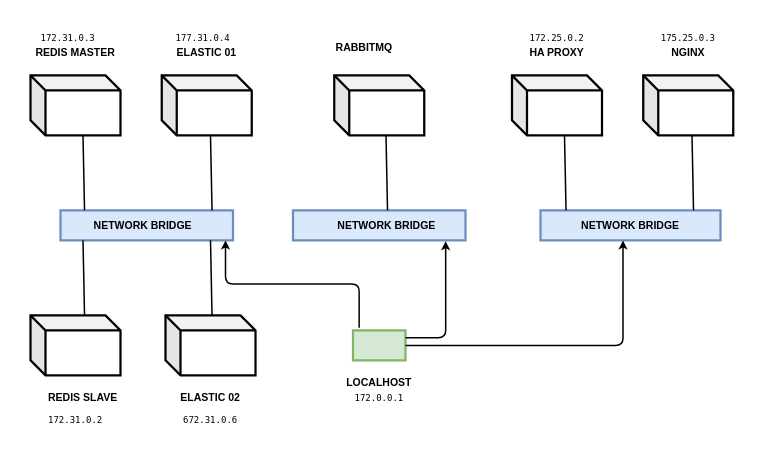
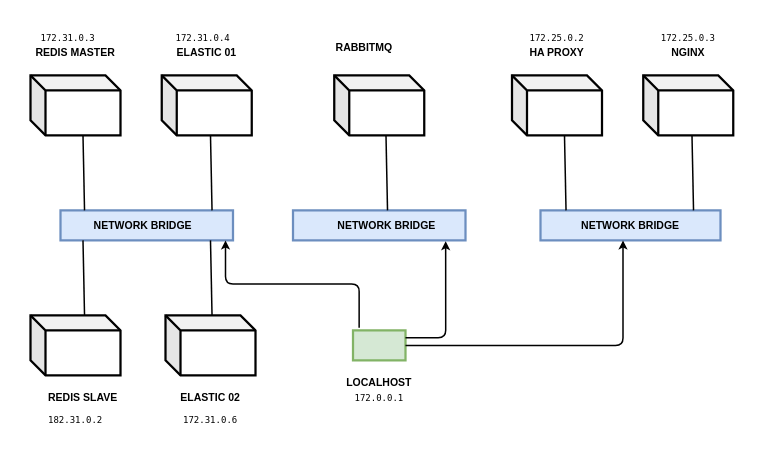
node "177.31.0.4": label "177.31.0.4" -> "172.31.0.4"
node "175.25.0.3": label "175.25.0.3" -> "172.25.0.3"
node "172.31.0.2": label "172.31.0.2" -> "182.31.0.2"
node "672.31.0.6": label "672.31.0.6" -> "172.31.0.6"
